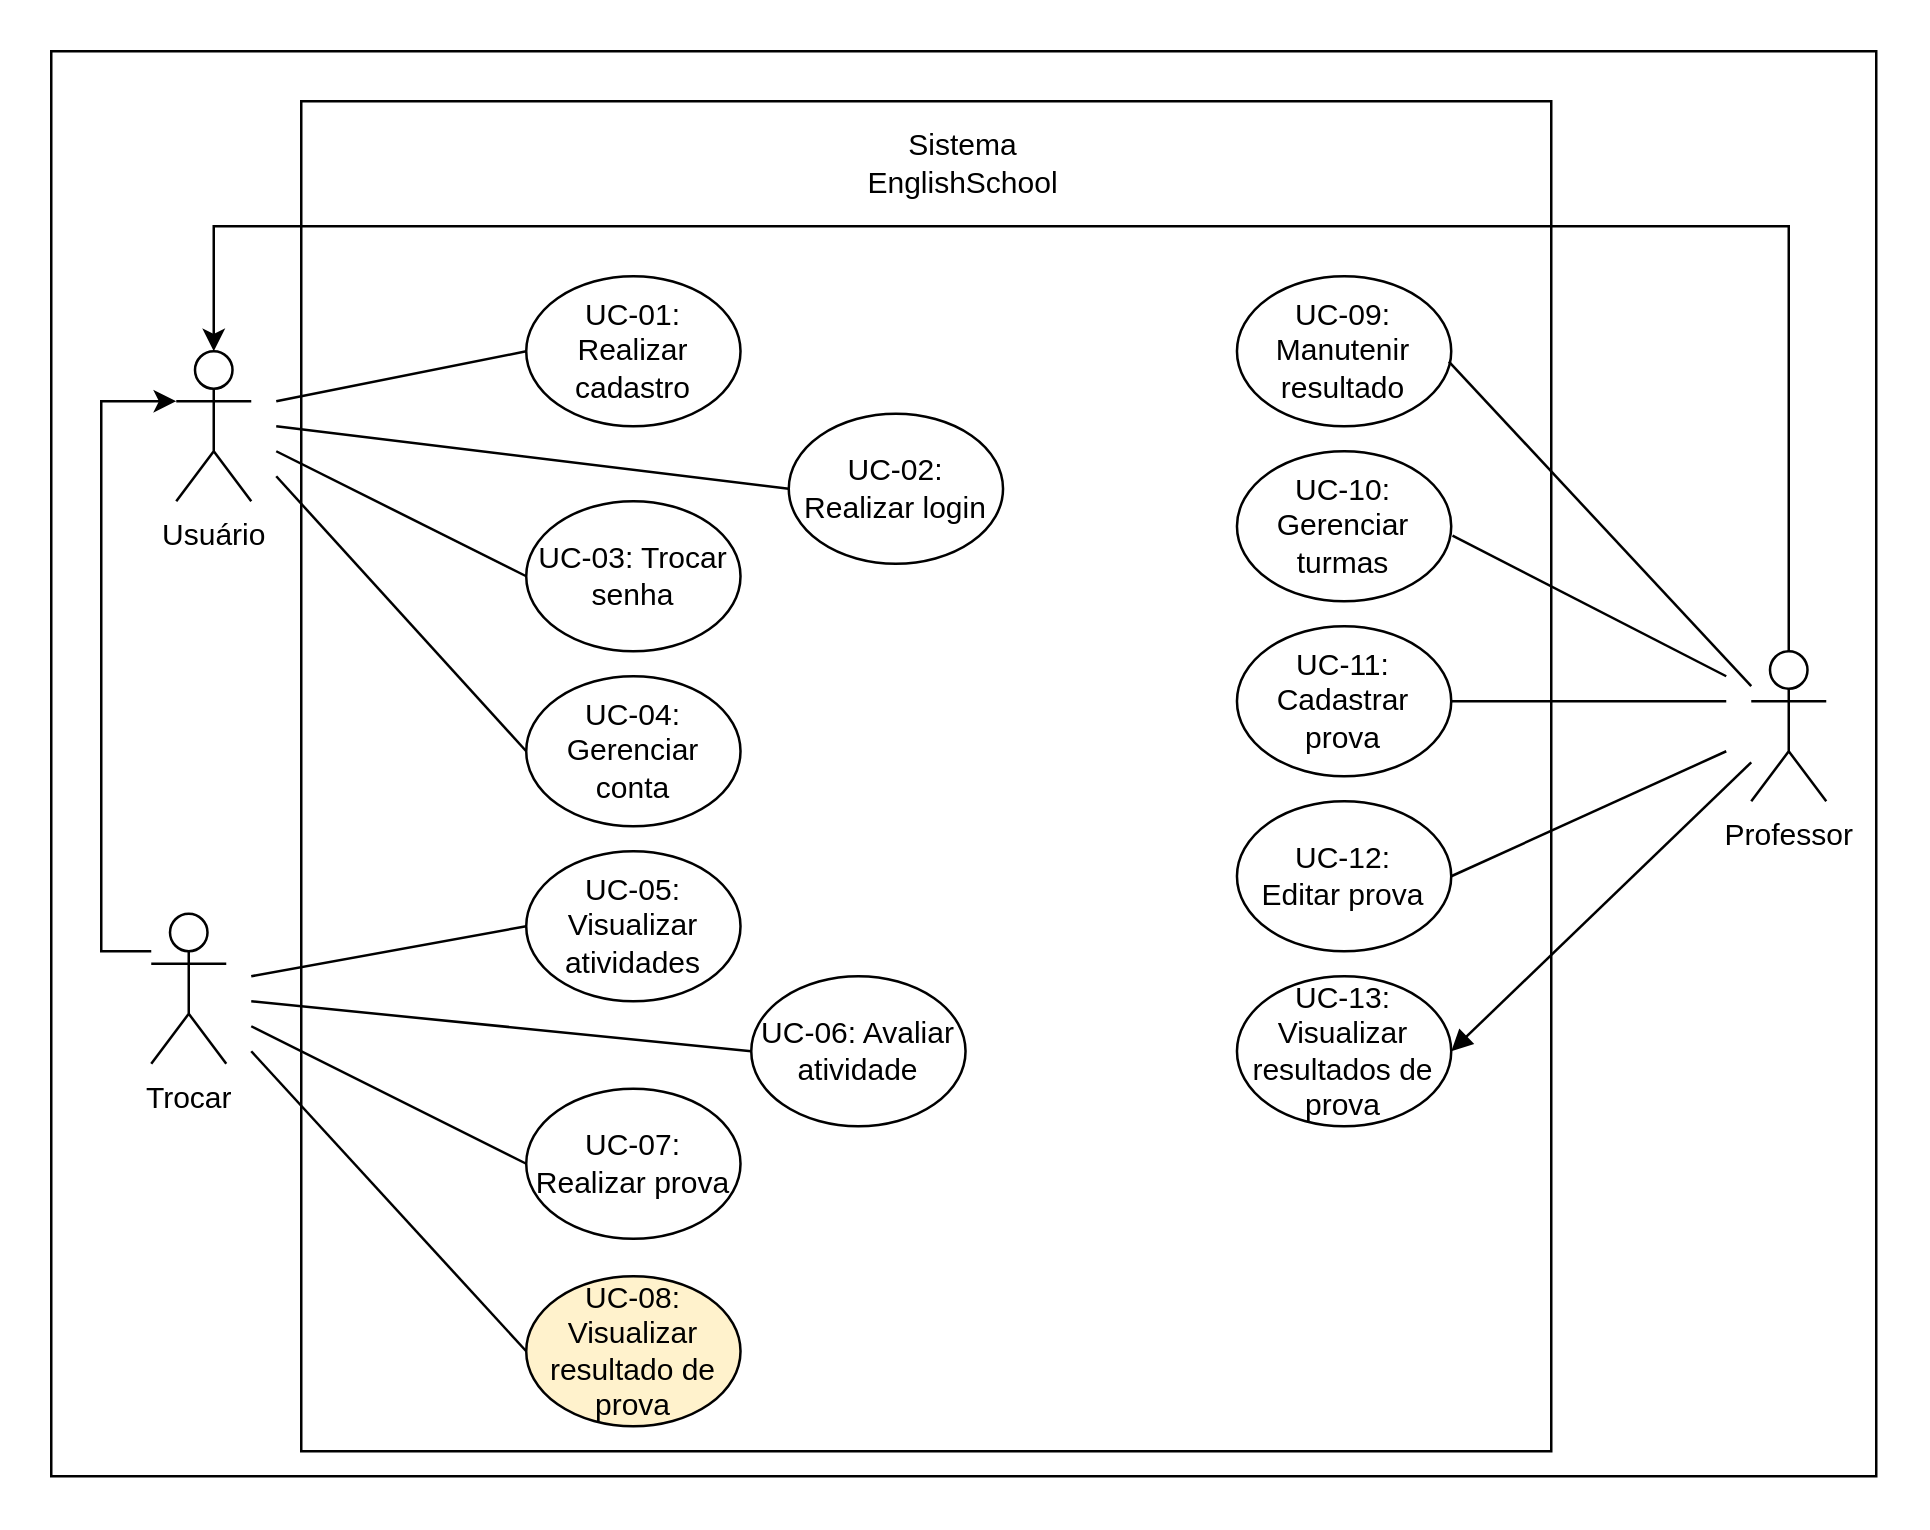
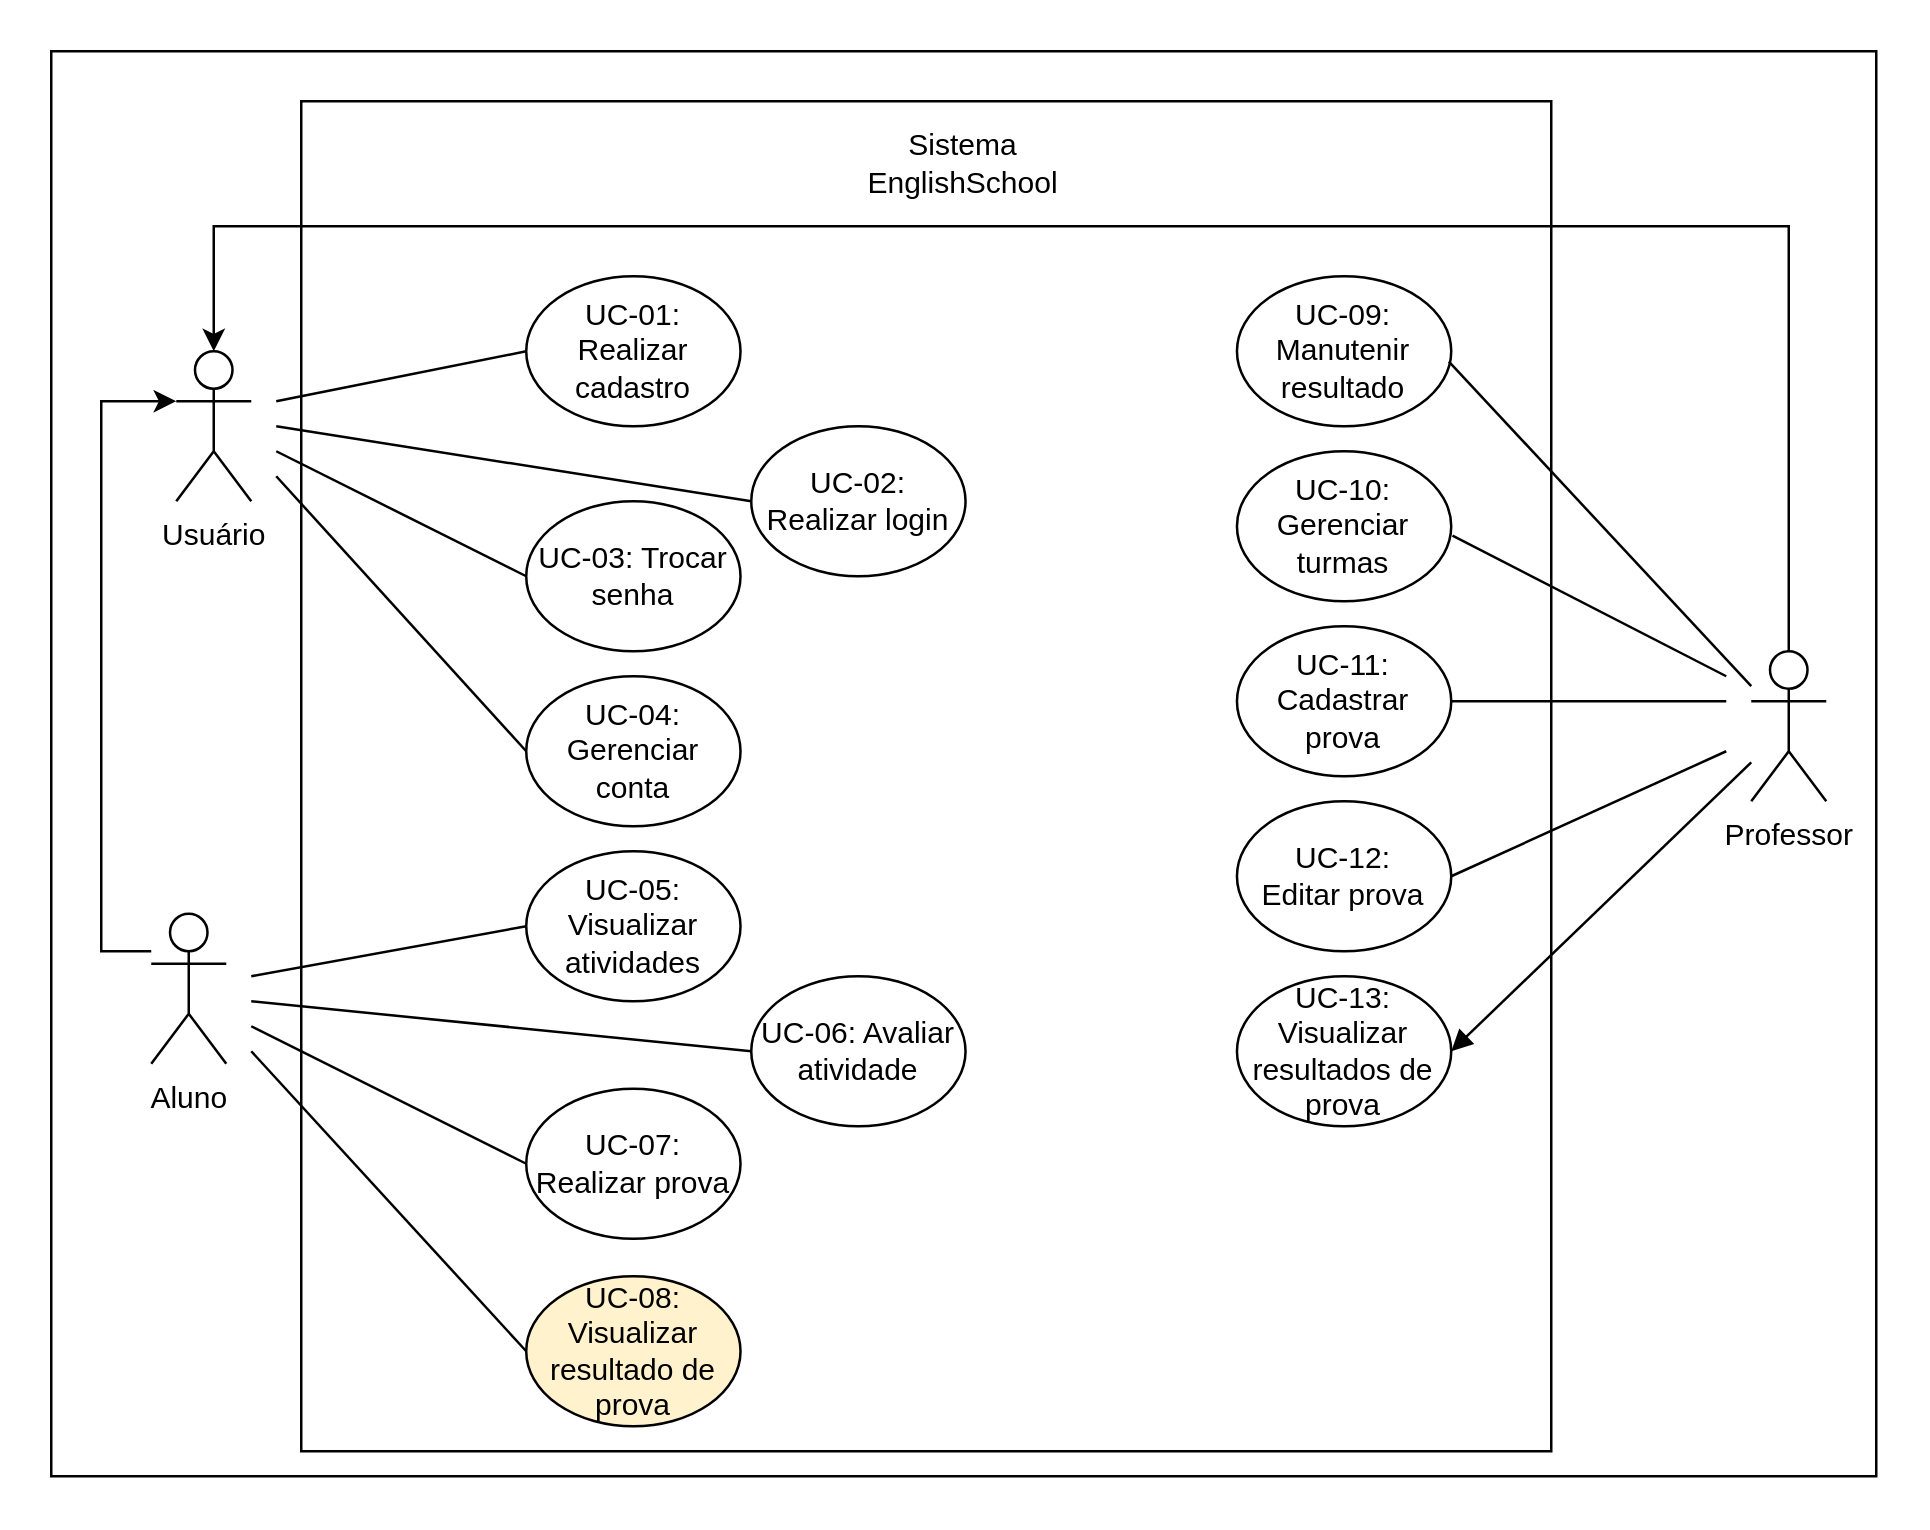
node "UC-02: Realizar login": moved (896, 489) -> (858, 501)
node "Trocar": label "Trocar" -> "Aluno"
